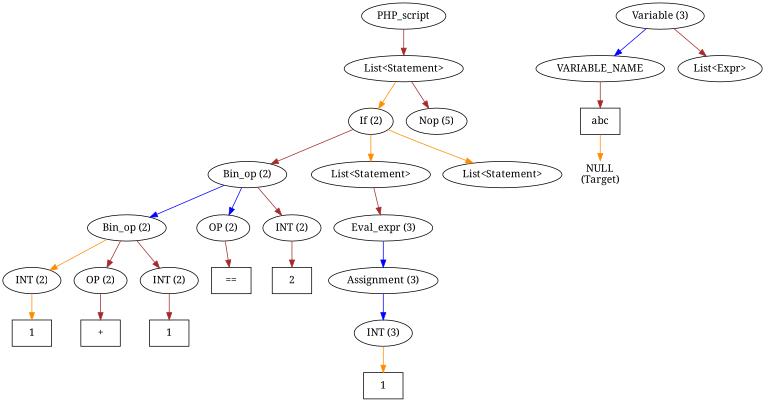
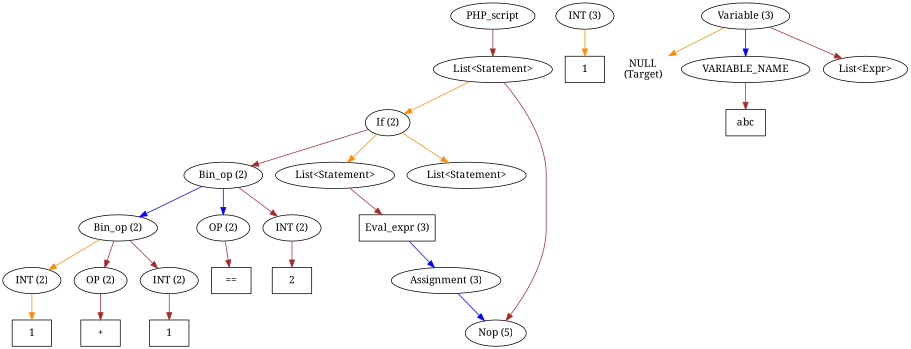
edge "abc" -> "NULL (Target)": now "Variable (3)" -> "NULL (Target)"
node "Eval_expr (3)": shape ellipse -> box
edge "Assignment (3)" -> "INT (3)": now "Assignment (3)" -> "Nop (5)"
